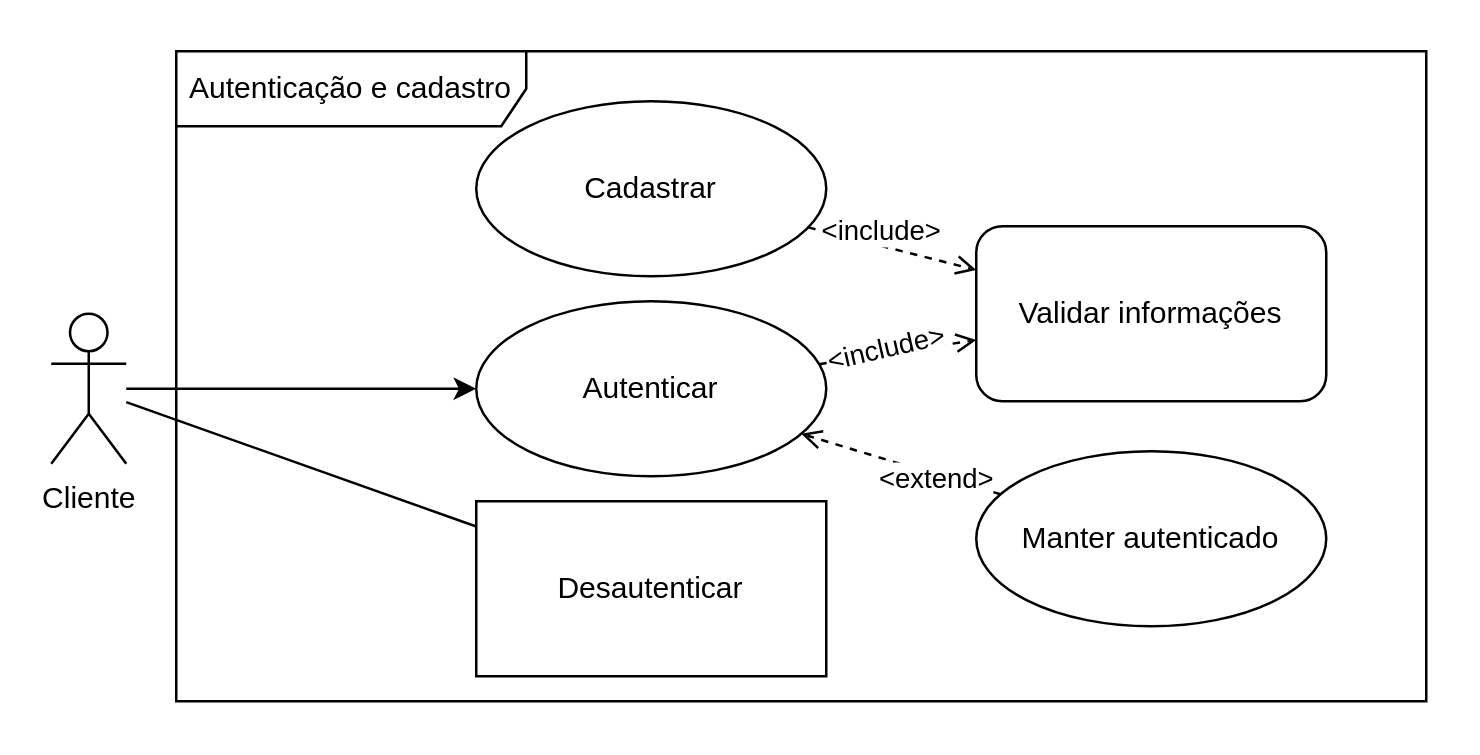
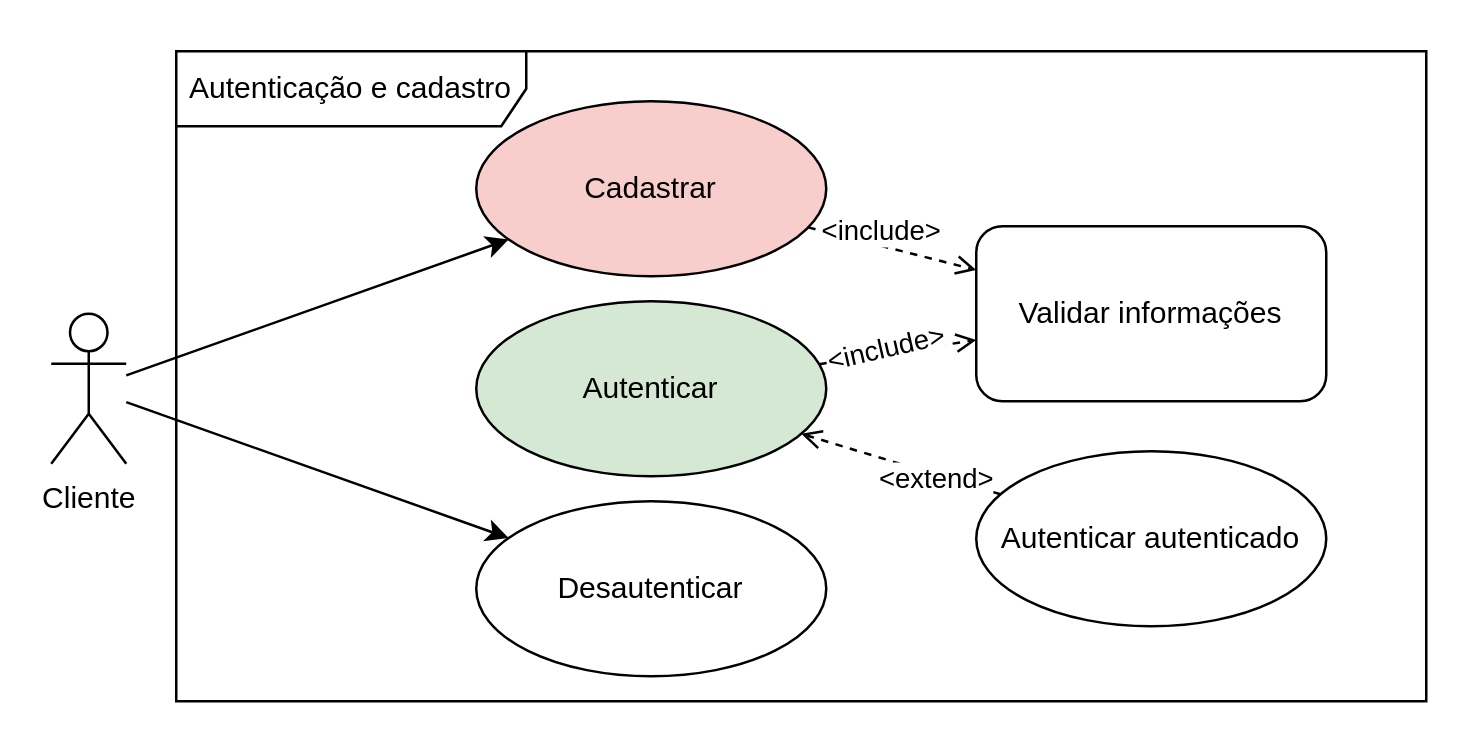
node "Cadastrar": fillcolor #ffffff -> #f8cecc
edge "Cliente" -> "Autenticar": now "Cliente" -> "Cadastrar"
node "Autenticar": fillcolor #ffffff -> #d5e8d4
edge "Cliente" -- "Desautenticar": arrowhead none -> classic
node "Manter autenticado": label "Manter autenticado" -> "Autenticar autenticado"
node "Desautenticar": shape rectangle -> ellipse
